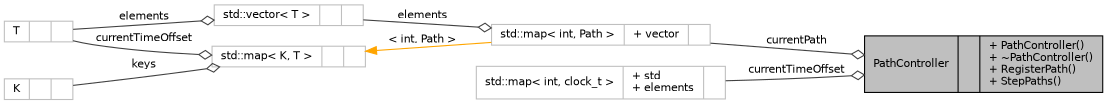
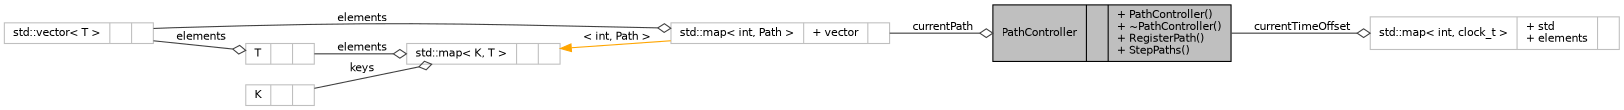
edge "T" -> "std::vector< T >": reversed
edge "T" -> "std::map< K, T >": label " currentTimeOffset" -> " elements"
edge "std::map< int, clock_t >" -> "PathController": reversed
